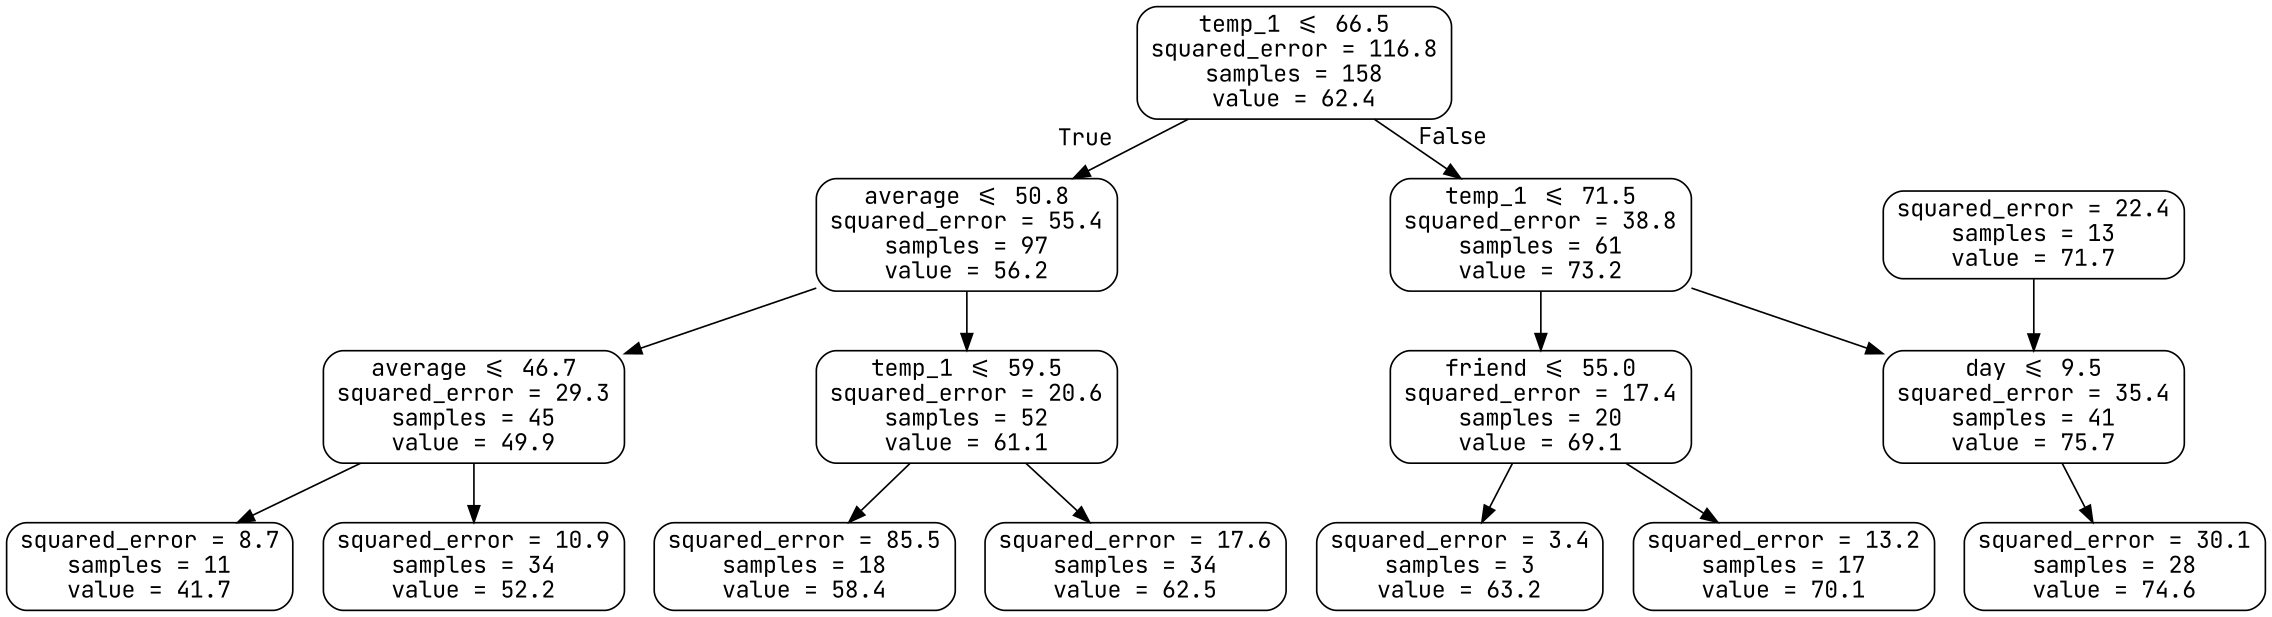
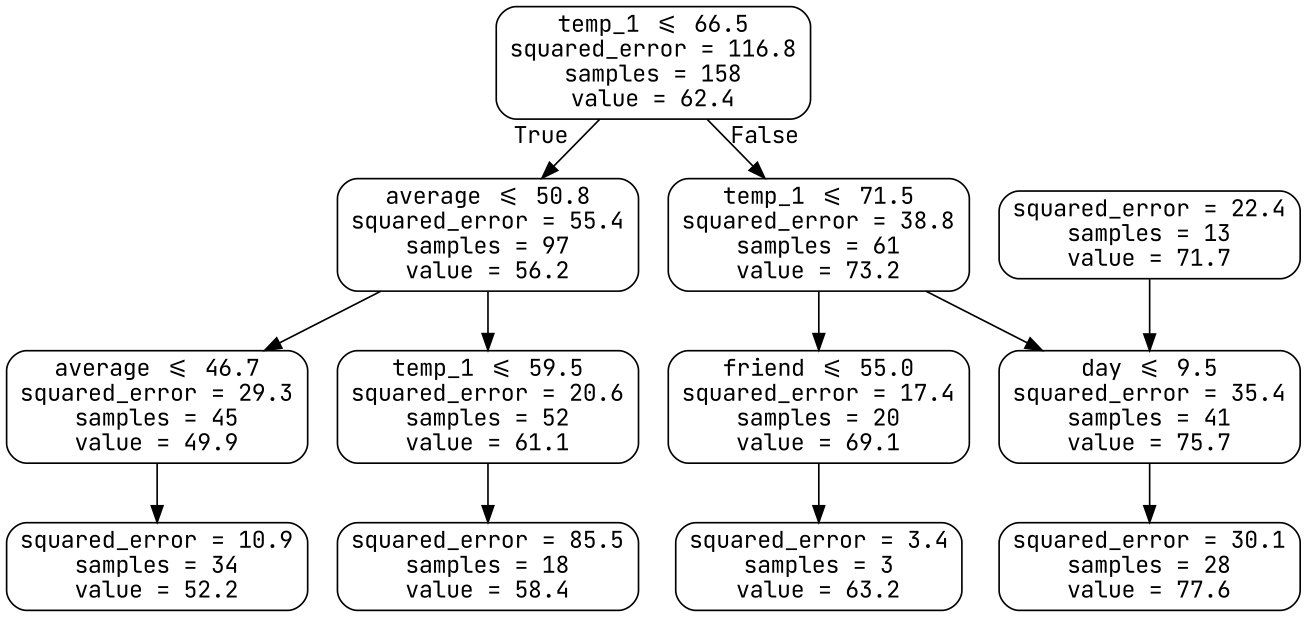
node "squared_error = 8.7 samples = 11 value = 41.7": removed
node "squared_error = 17.6 samples = 34 value = 62.5": removed
node "squared_error = 13.2 samples = 17 value = 70.1": removed
node "squared_error = 30.1 samples = 28 value = 74.6": label "squared_error = 30.1 samples = 28 value = 74.6" -> "squared_error = 30.1 samples = 28 value = 77.6"
